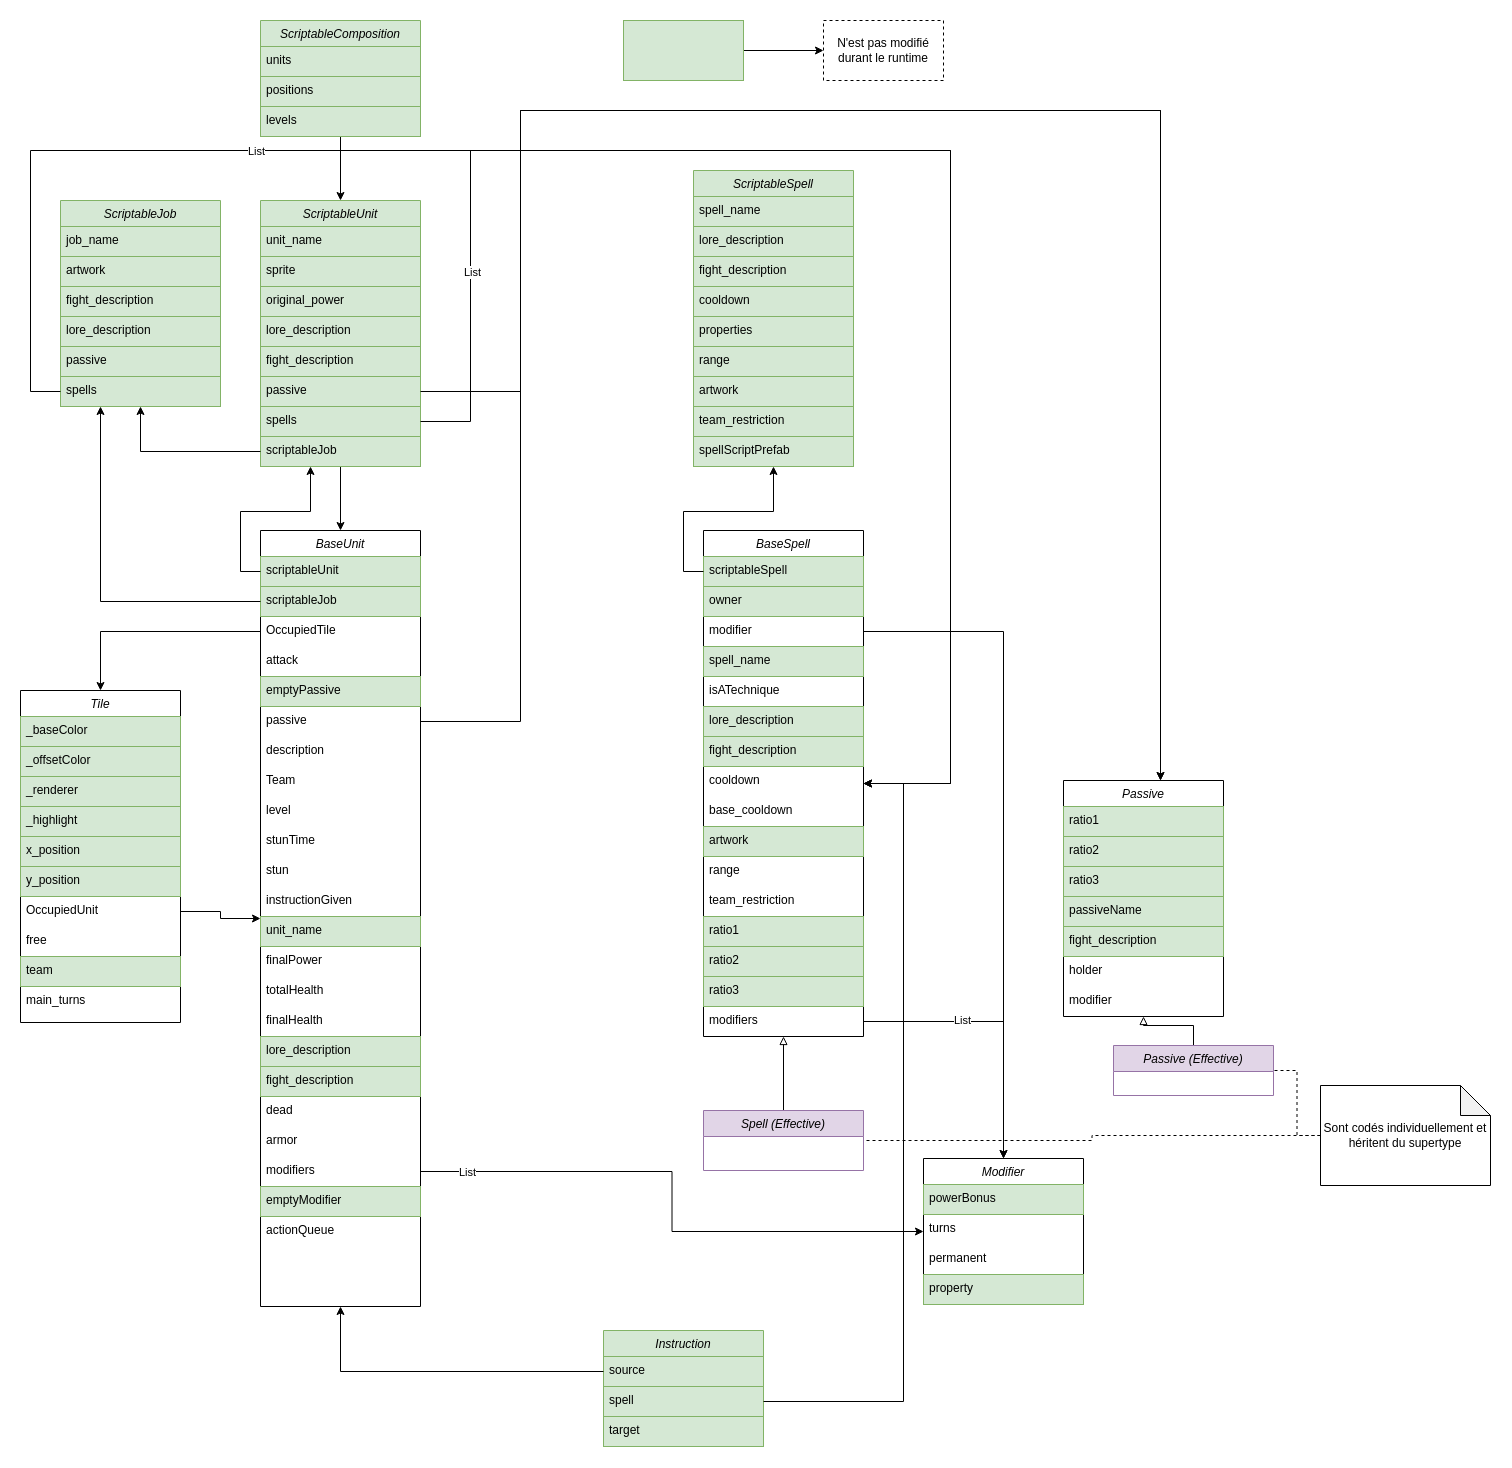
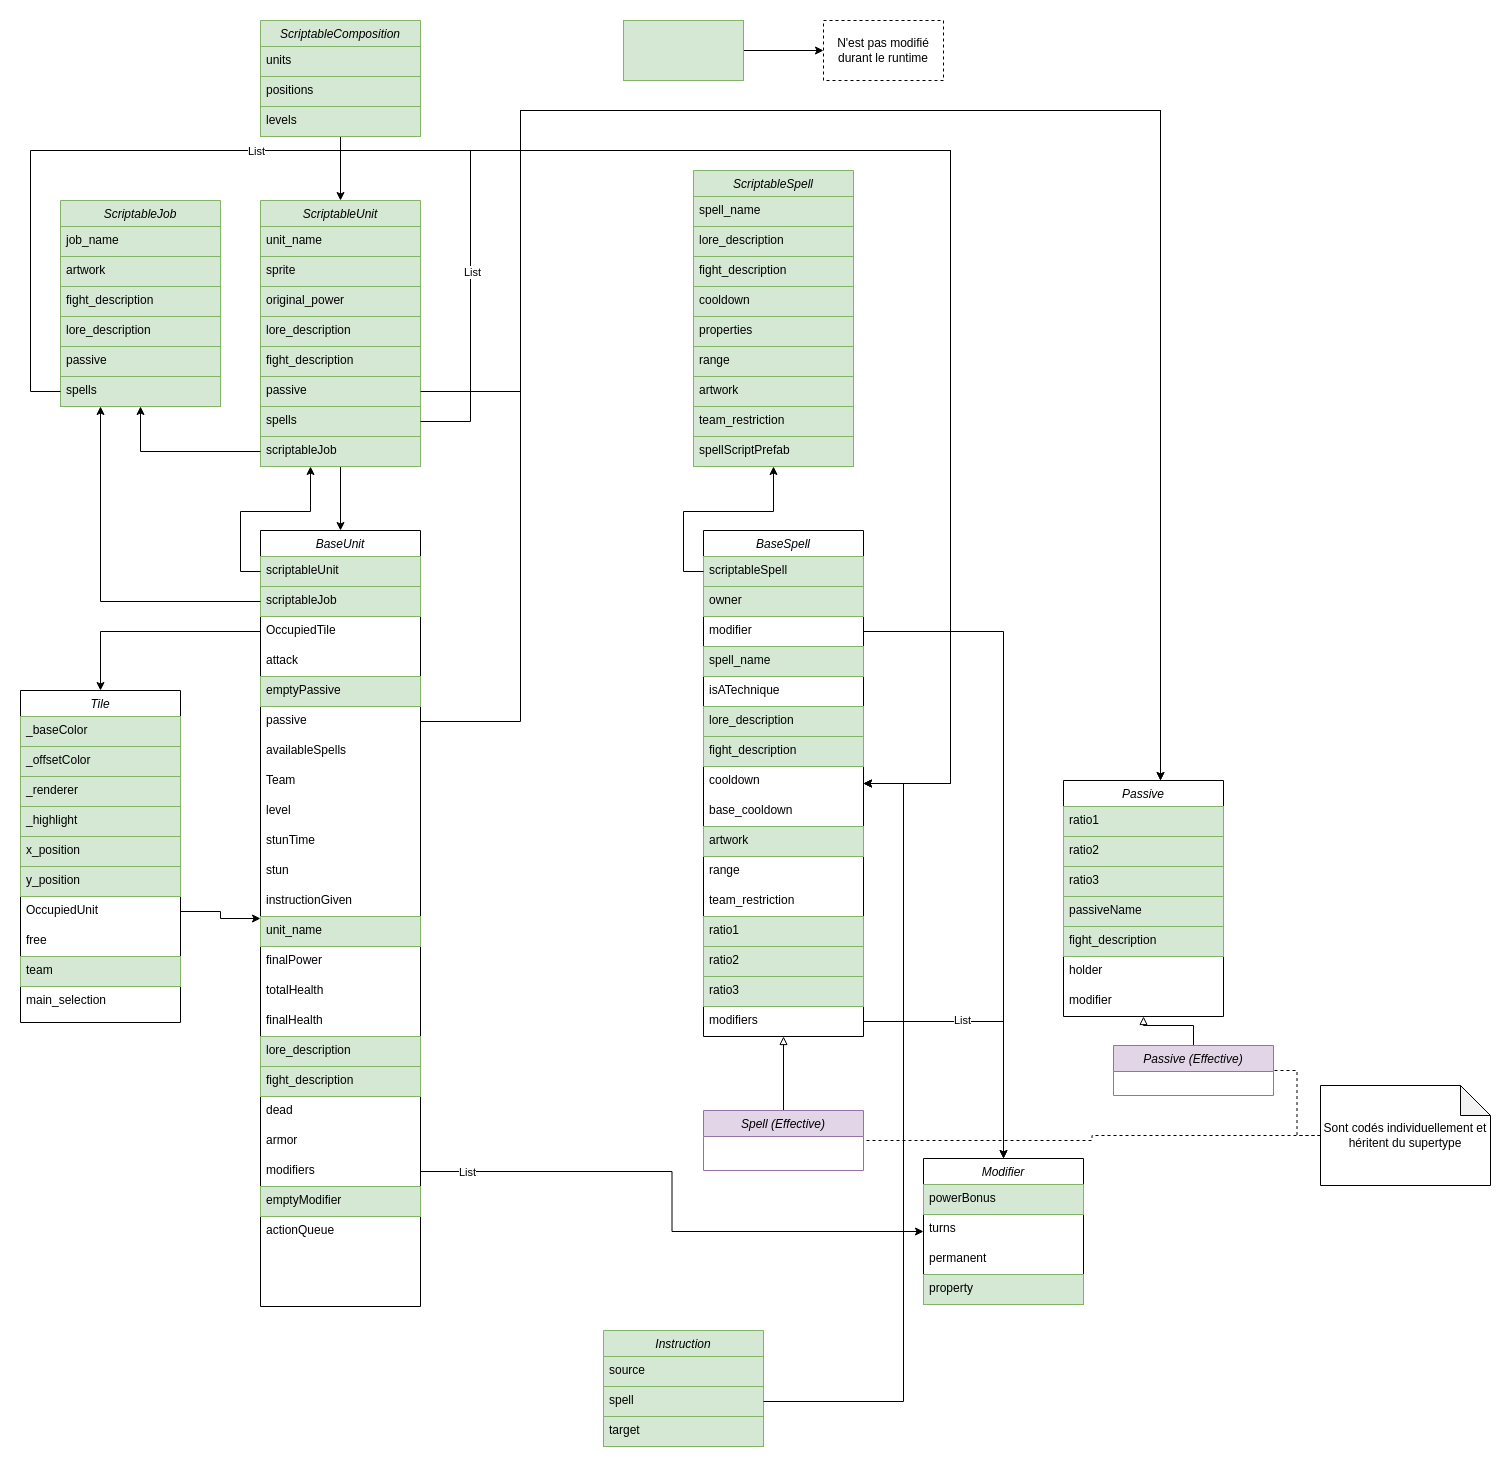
node "description": label "description" -> "availableSpells"
node "main_turns": label "main_turns" -> "main_selection"
edge "source" -> "BaseUnit": removed
